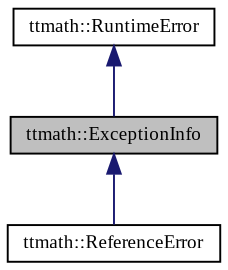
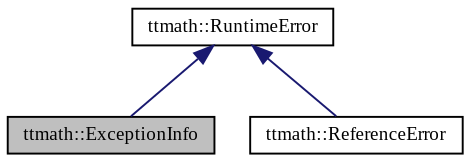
edge "ttmath::ReferenceError" -> "ttmath::ExceptionInfo": now "ttmath::ReferenceError" -> "ttmath::RuntimeError"
